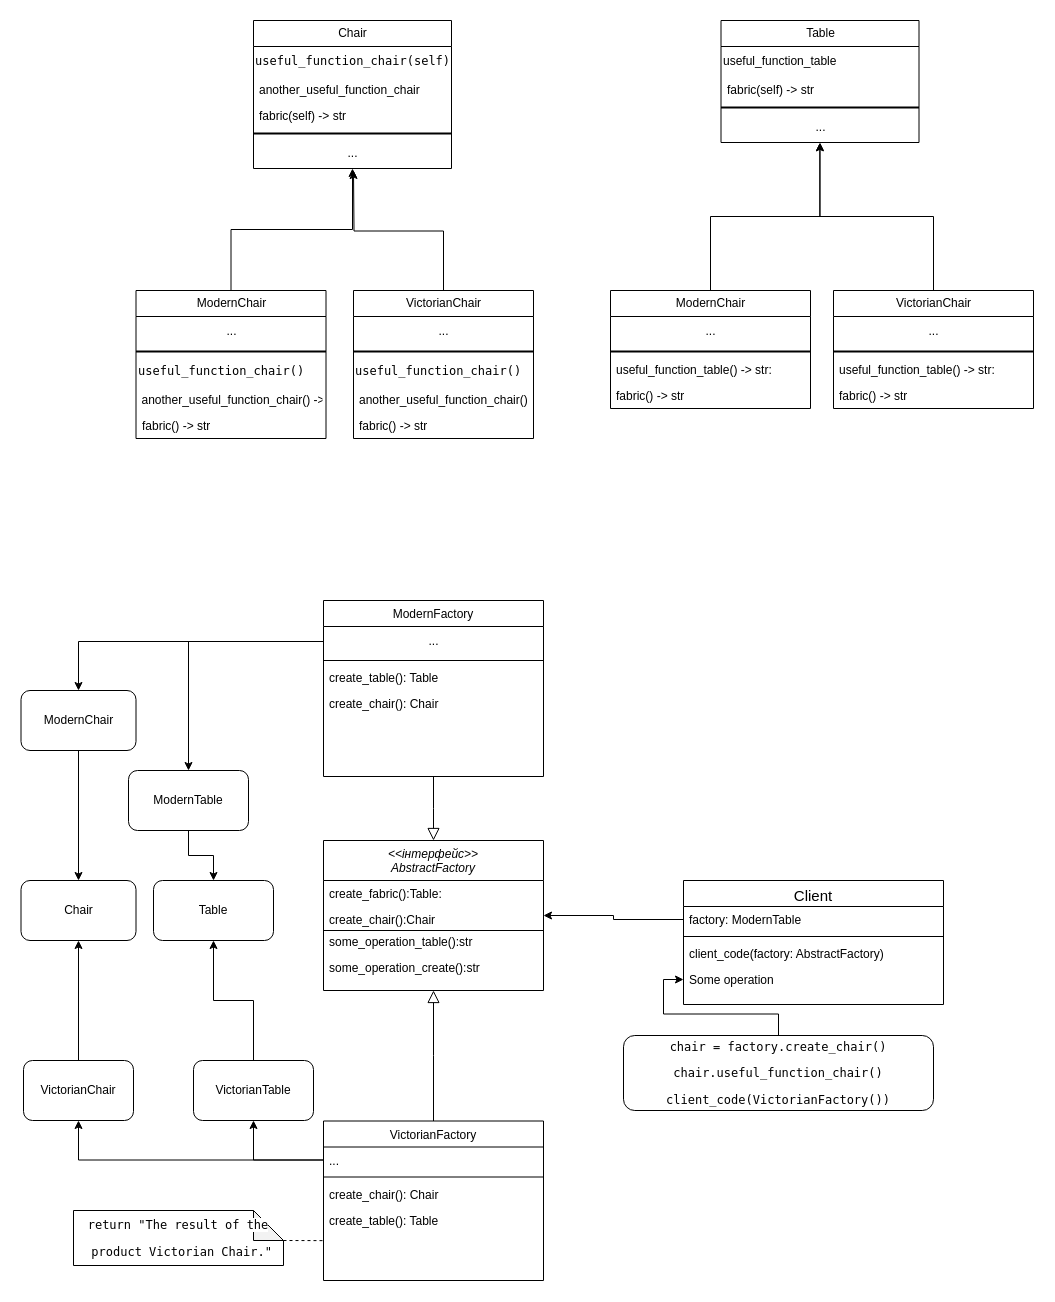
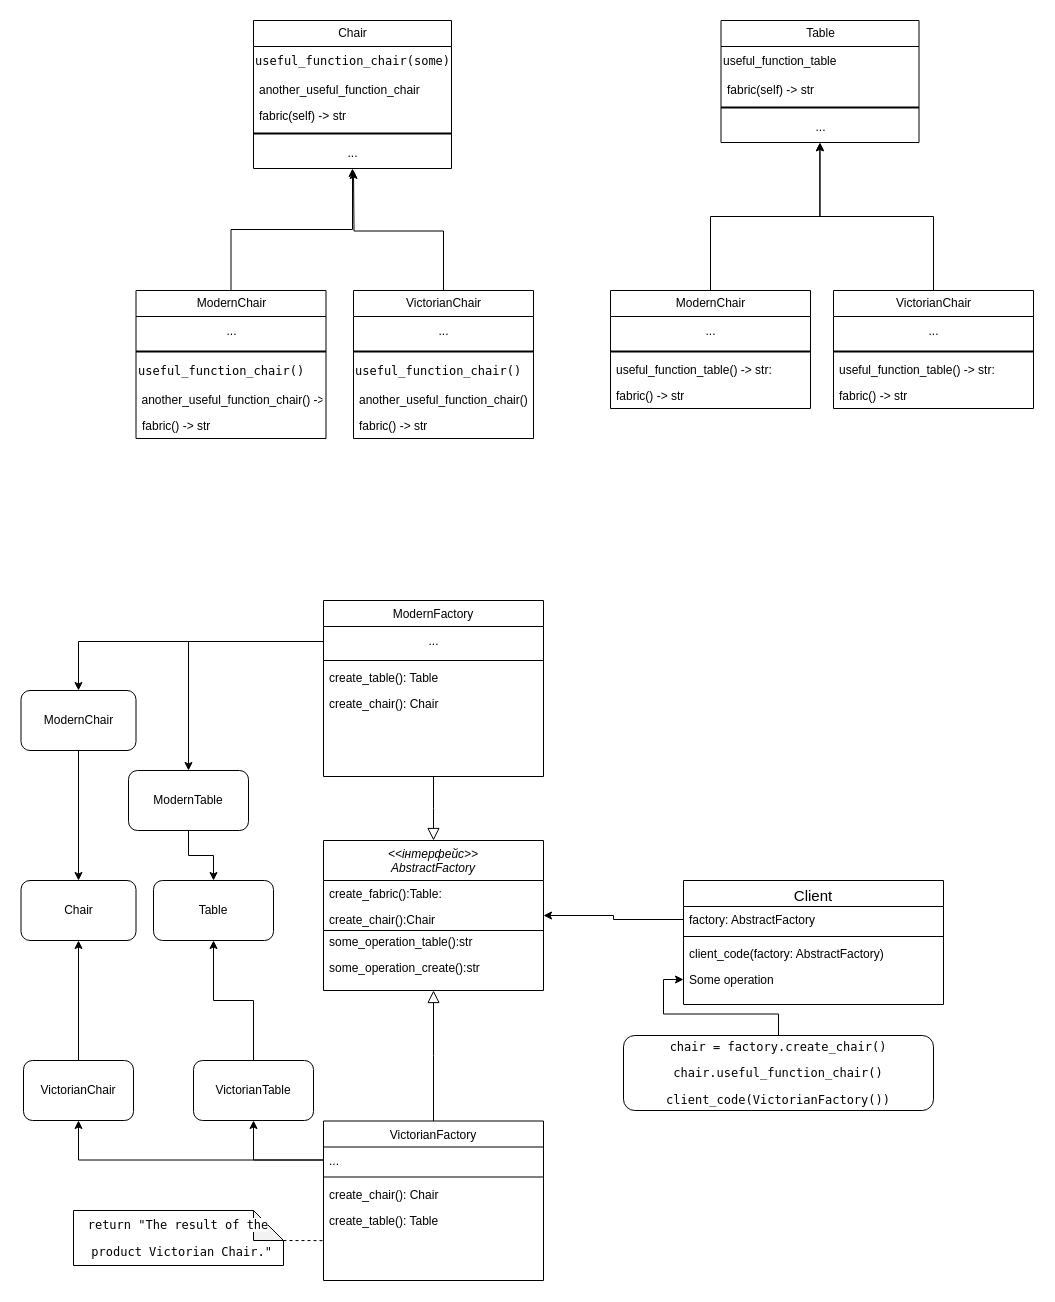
node "useful_function_chair(self)": label "useful_function_chair(self)" -> "useful_function_chair(some)"
node "factory: ModernTable": label "factory: ModernTable" -> "factory: AbstractFactory"
